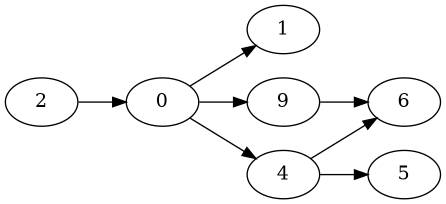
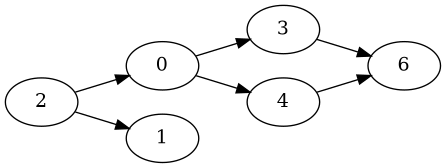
edge "0" -> "1": now "2" -> "1"
node "9": label "9" -> "3"
node "5": removed
